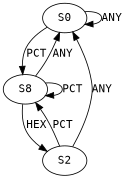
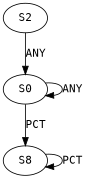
edge "S8" -> "S0": removed, label "ANY"
edge "S2" -> "S8": removed, label "PCT"
edge "S8" -> "S2": removed, label "HEX"
